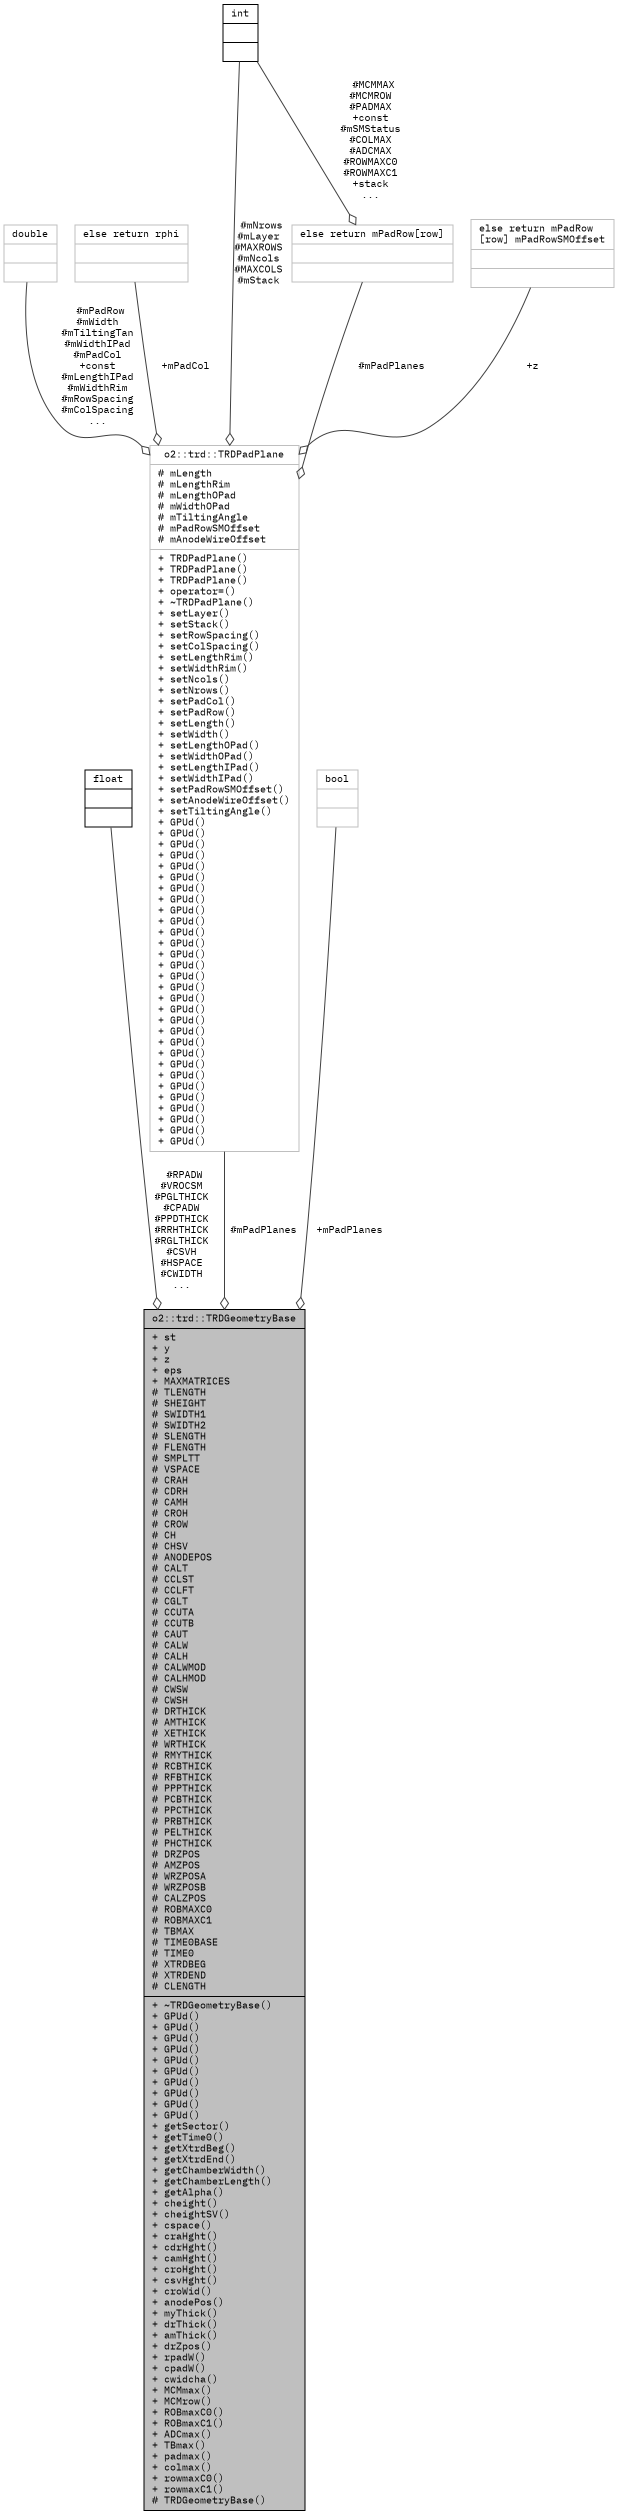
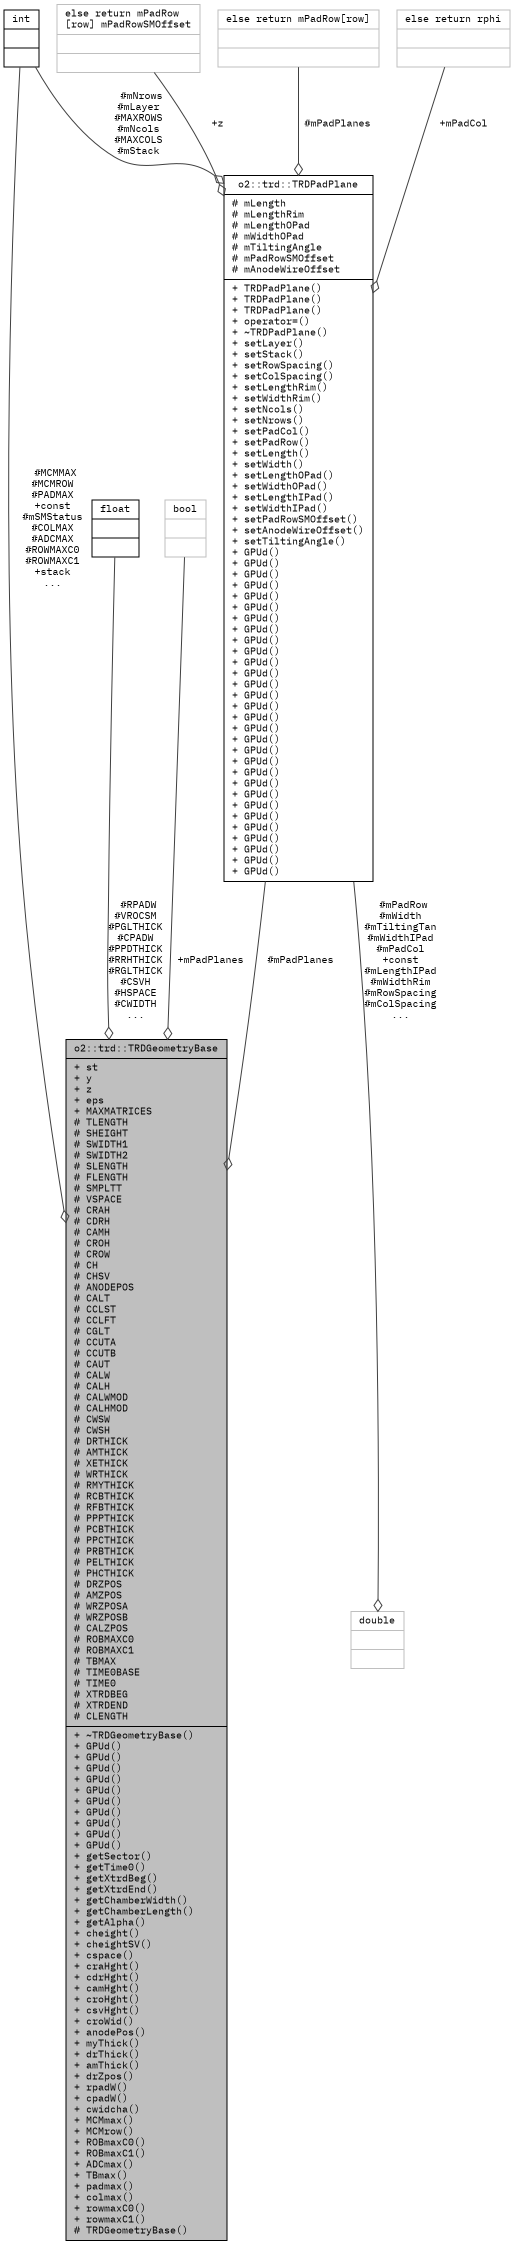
edge "int" -> "else return mPadRow[row]": now "int" -> "o2::trd::TRDGeometryBase"
edge "double" -> "o2::trd::TRDPadPlane": reversed
node "o2::trd::TRDPadPlane": color grey75 -> black
